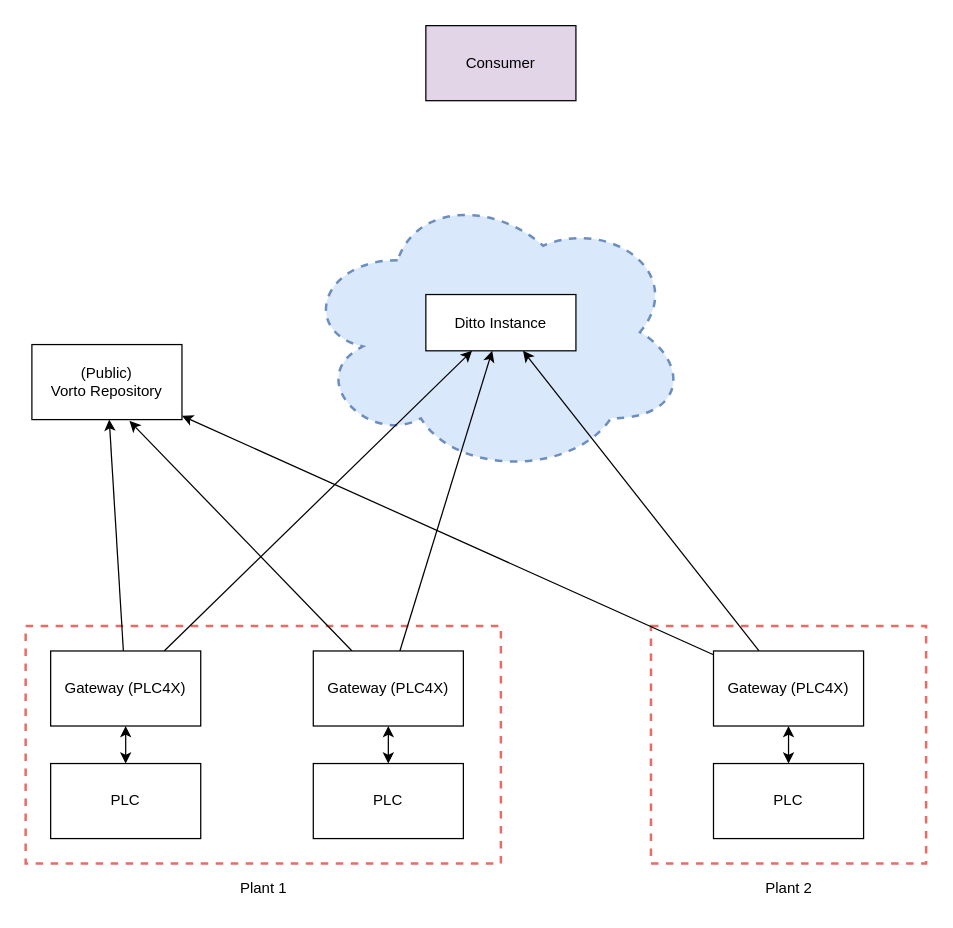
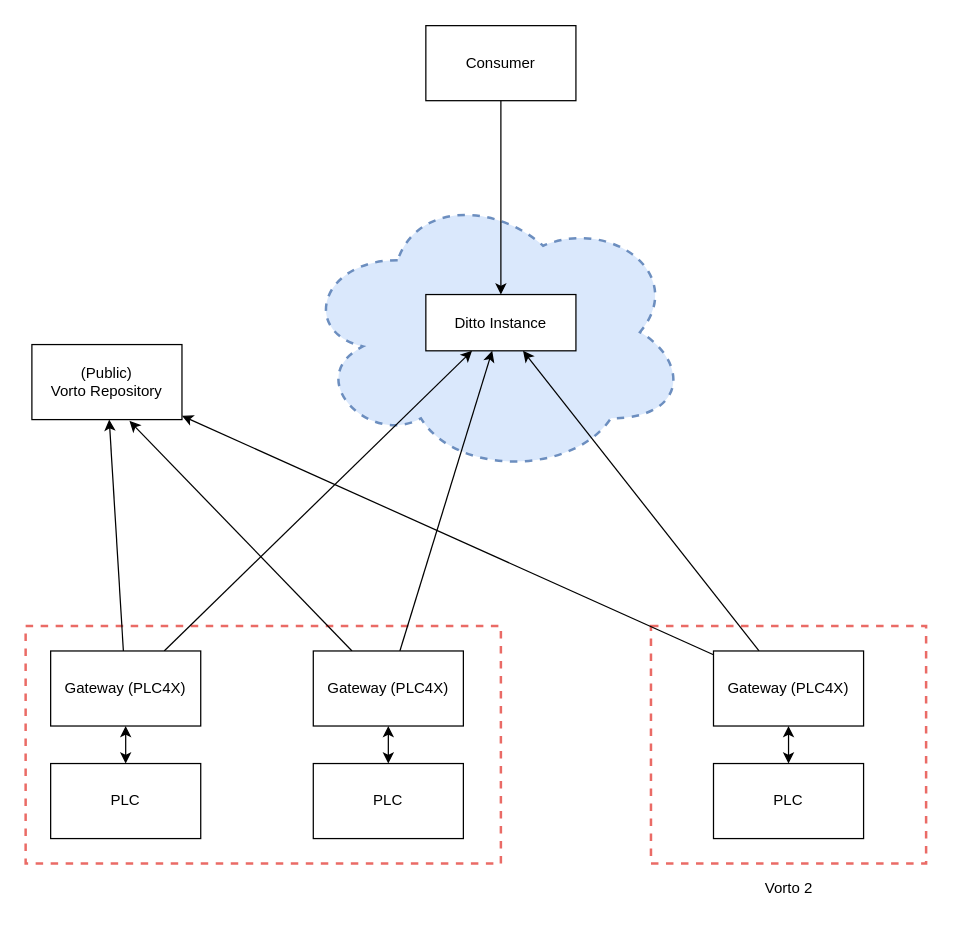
node "Consumer": fillcolor #e1d5e7 -> #ffffff
edge "Consumer" -> "Ditto Instance": added
node "Plant 1": removed
node "Plant 2": label "Plant 2" -> "Vorto 2"
